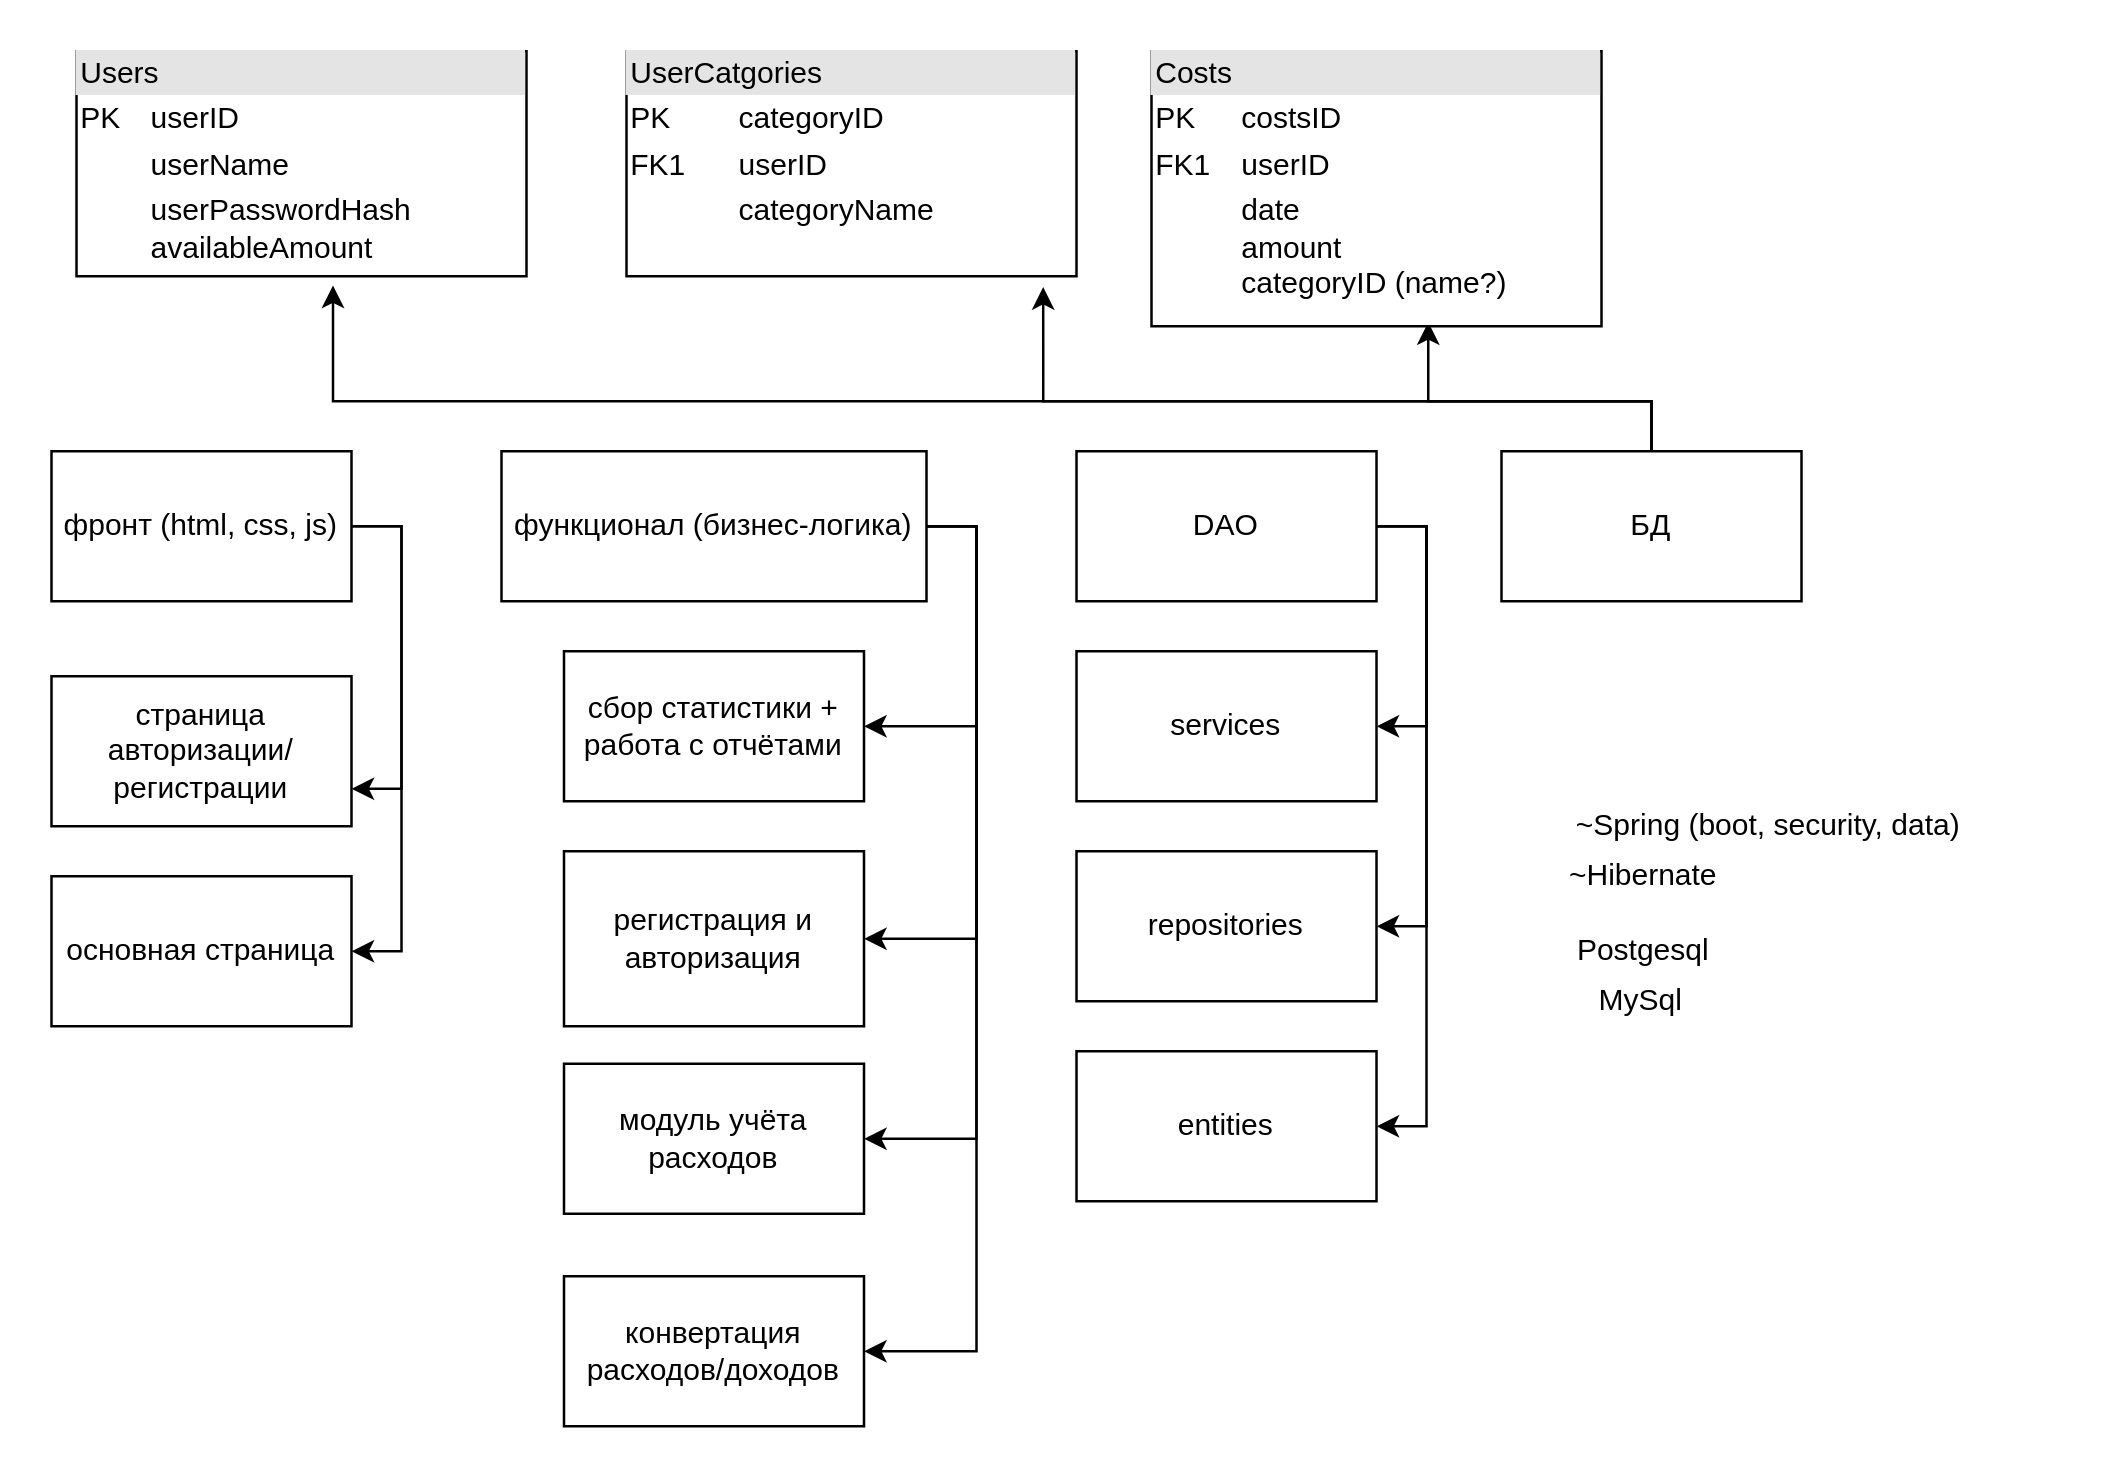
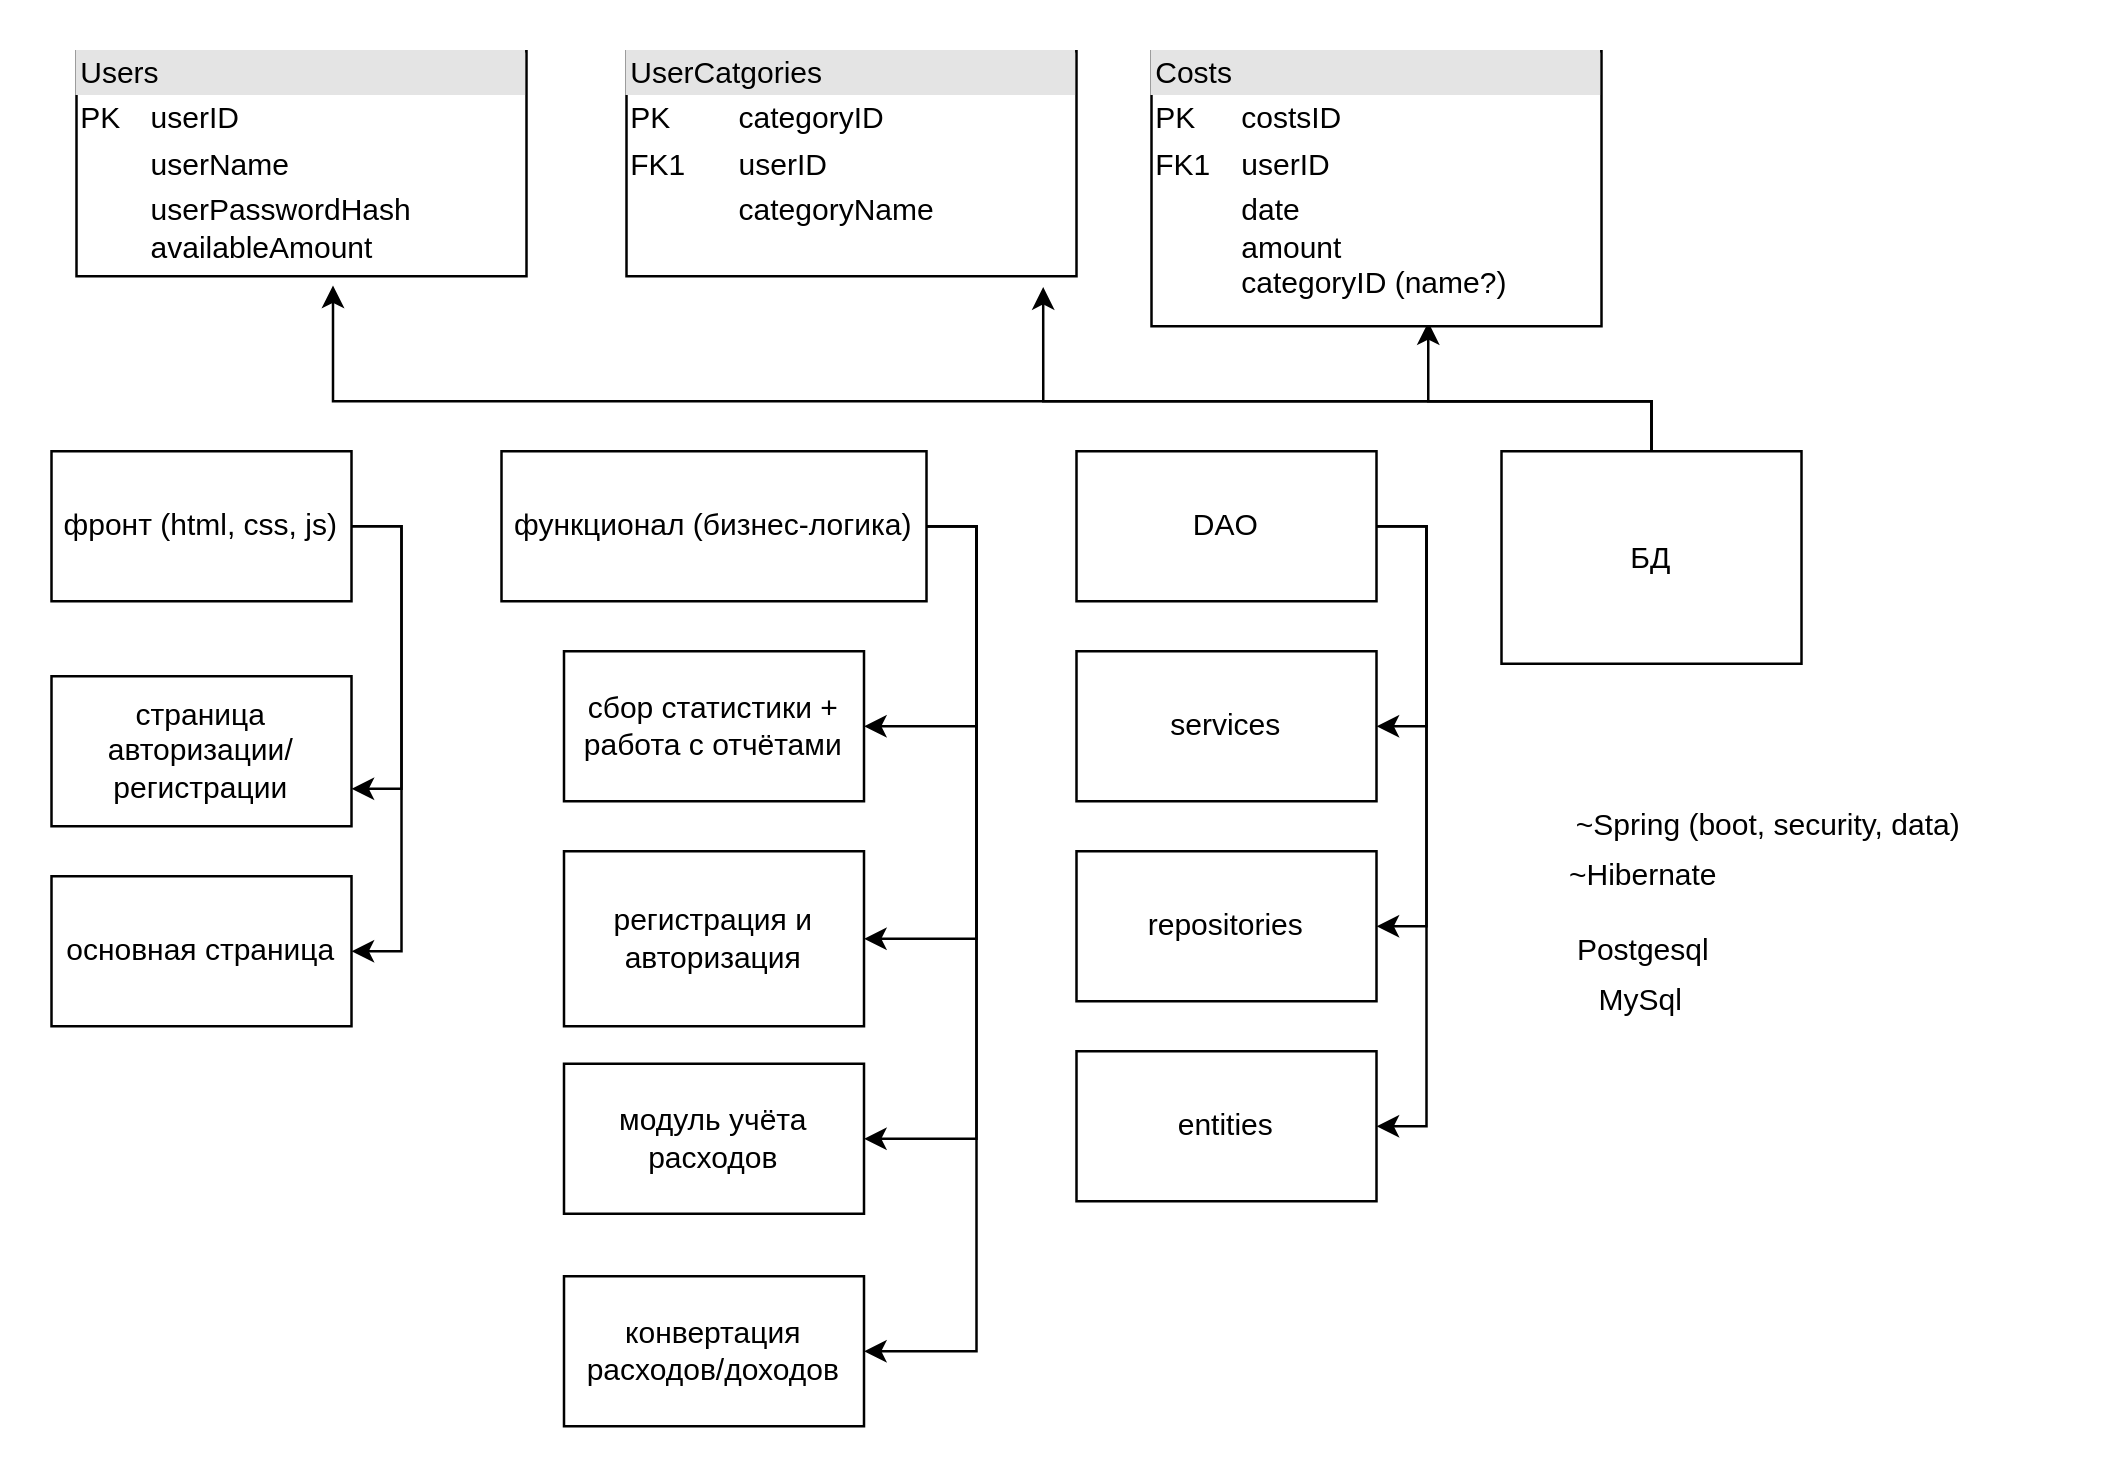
node "БД": size 300x150 -> 300x213
